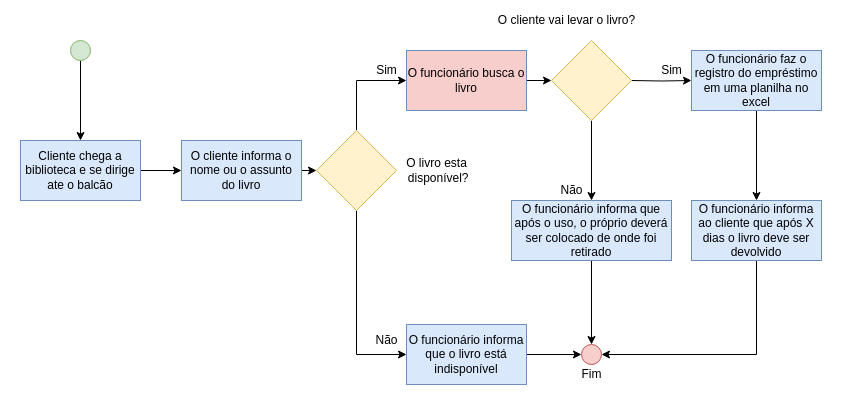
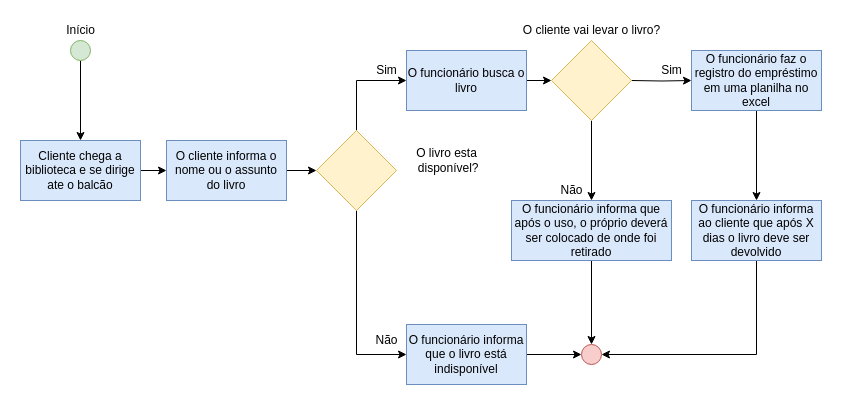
node "O cliente vai levar o livro?": moved (567, 21) -> (592, 31)
node "Início": added
node "O funcionário busca o livro": fillcolor #f8cecc -> #dae8fc
node "O cliente informa o nome ou o assunto do livro": moved (242, 171) -> (227, 171)
node "O livro esta disponível?": moved (437, 171) -> (447, 161)
node "Fim": removed
